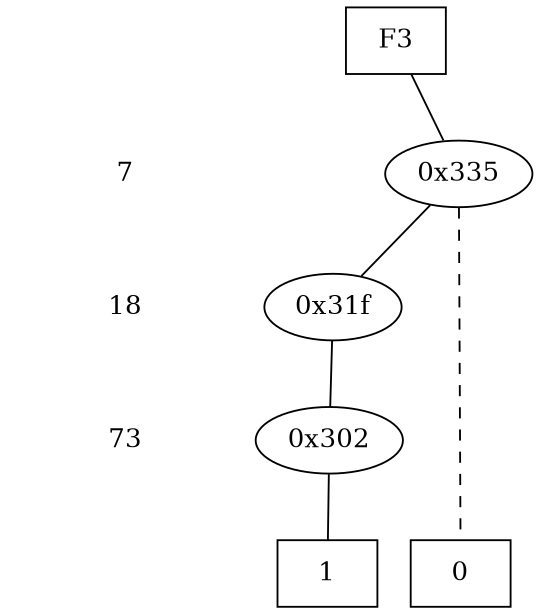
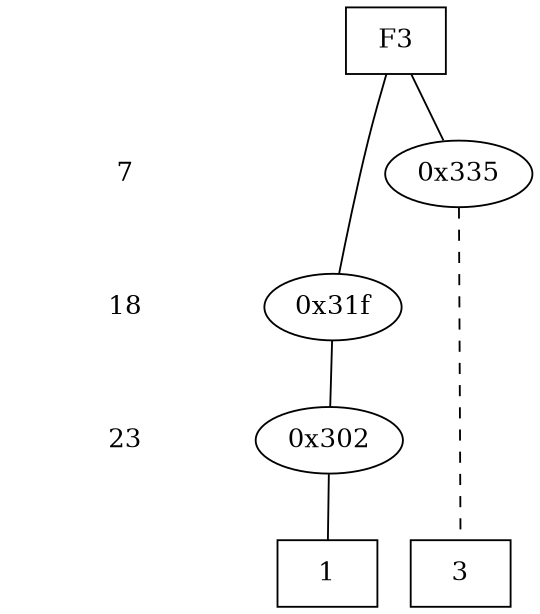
edge "0x335" -- "0x31f": now "F3" -- "0x31f"
node "73": label "73" -> "23"
node "0": label "0" -> "3"
